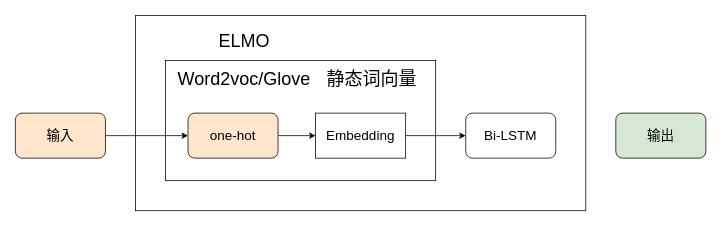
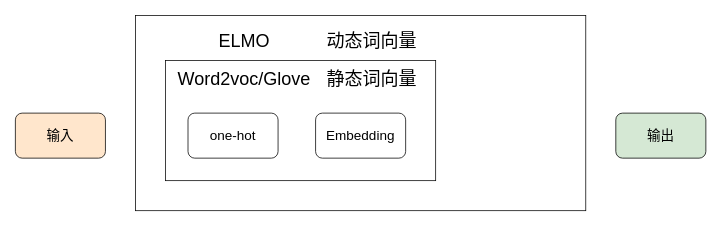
node "动态词向量": added
edge "输入" -> "one-hot": removed
node "one-hot": fillcolor #ffe6cc -> #ffffff
edge "one-hot" -> "Embedding": removed
node "Embedding": shape rectangle -> rounded rectangle
edge "Embedding" -> "Bi-LSTM": removed
node "Bi-LSTM": removed
